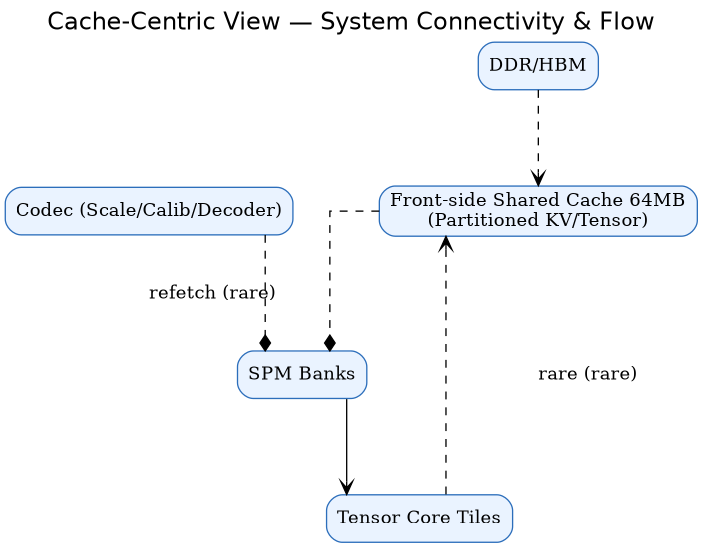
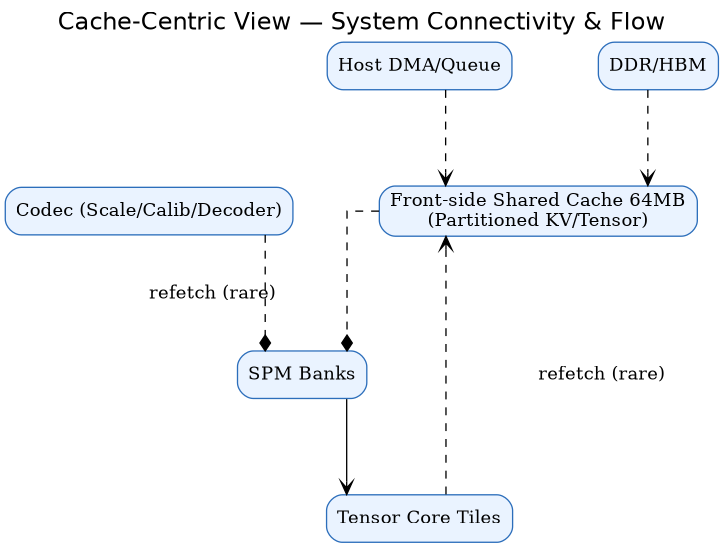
node "Host DMA/Queue": added
edge "Tensor Core Tiles" -> "Front-side Shared Cache 64MB (Partitioned KV/Tensor)": label "rare (rare)" -> "refetch (rare)"
